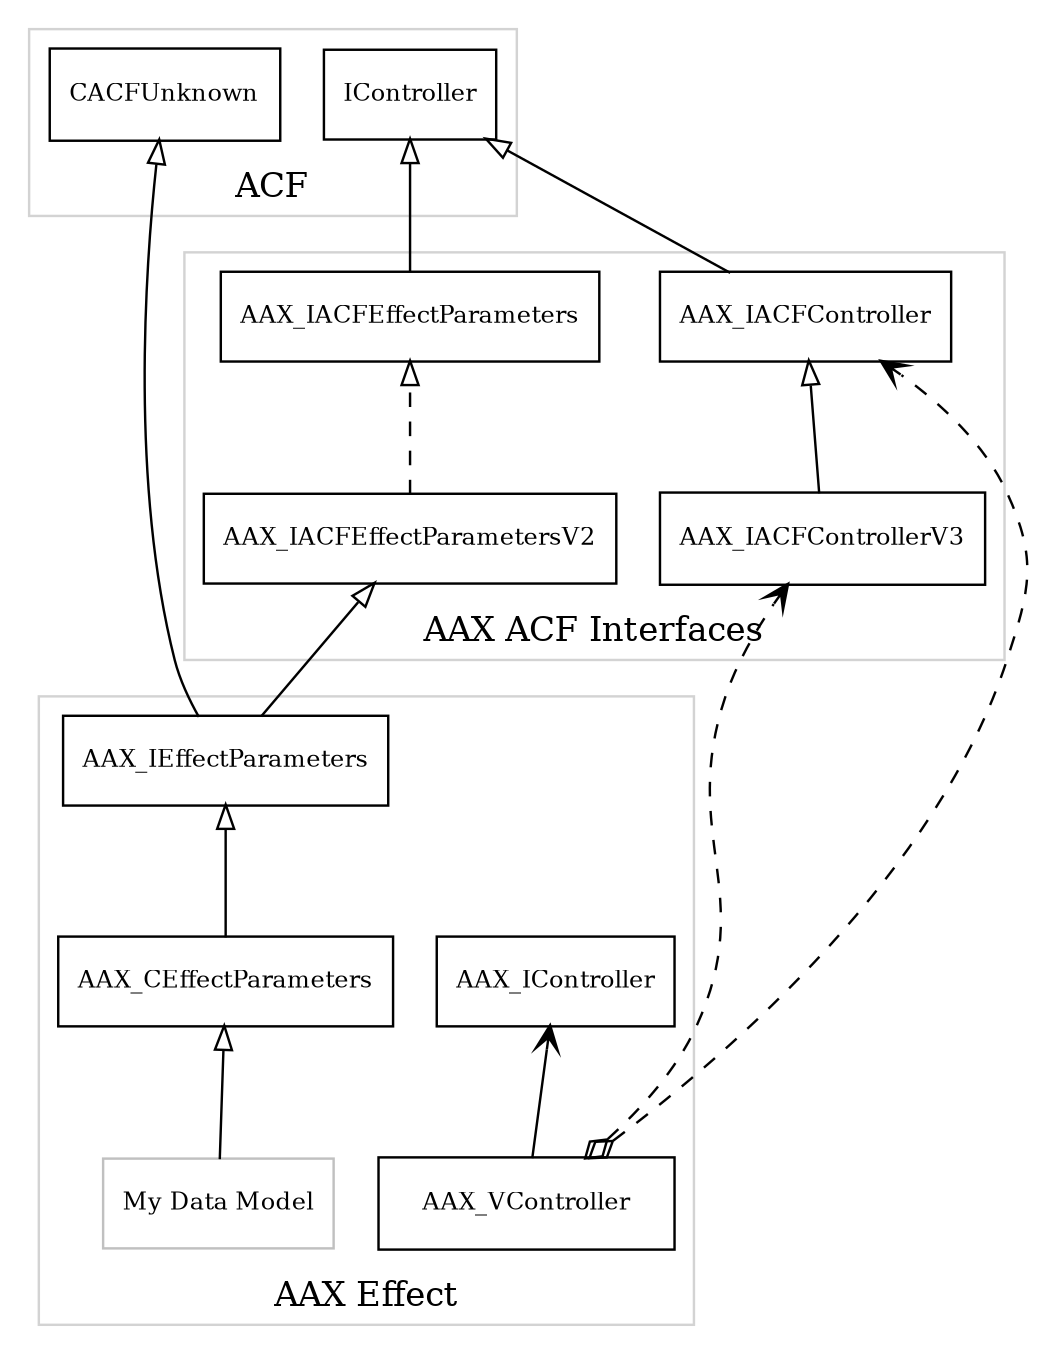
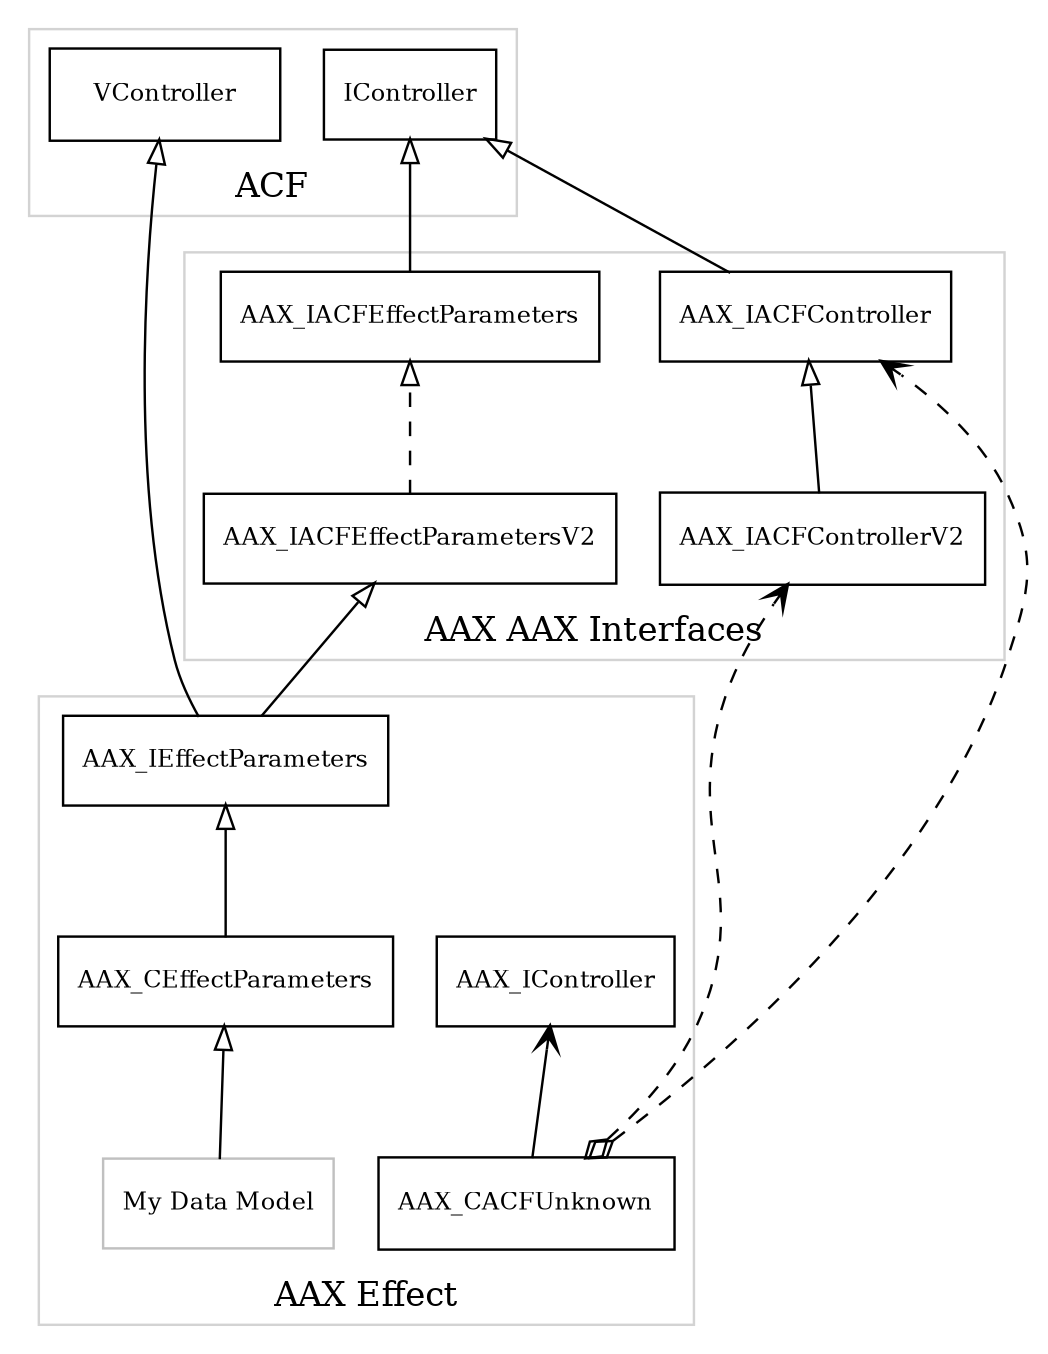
node "CACFUnknown": label "CACFUnknown" -> "VController"
node "AAX_IACFControllerV3": label "AAX_IACFControllerV3" -> "AAX_IACFControllerV2"
cluster "AAX ACF Interfaces": label "AAX ACF Interfaces" -> "AAX AAX Interfaces"
node "AAX_VController": label "AAX_VController" -> "AAX_CACFUnknown"
